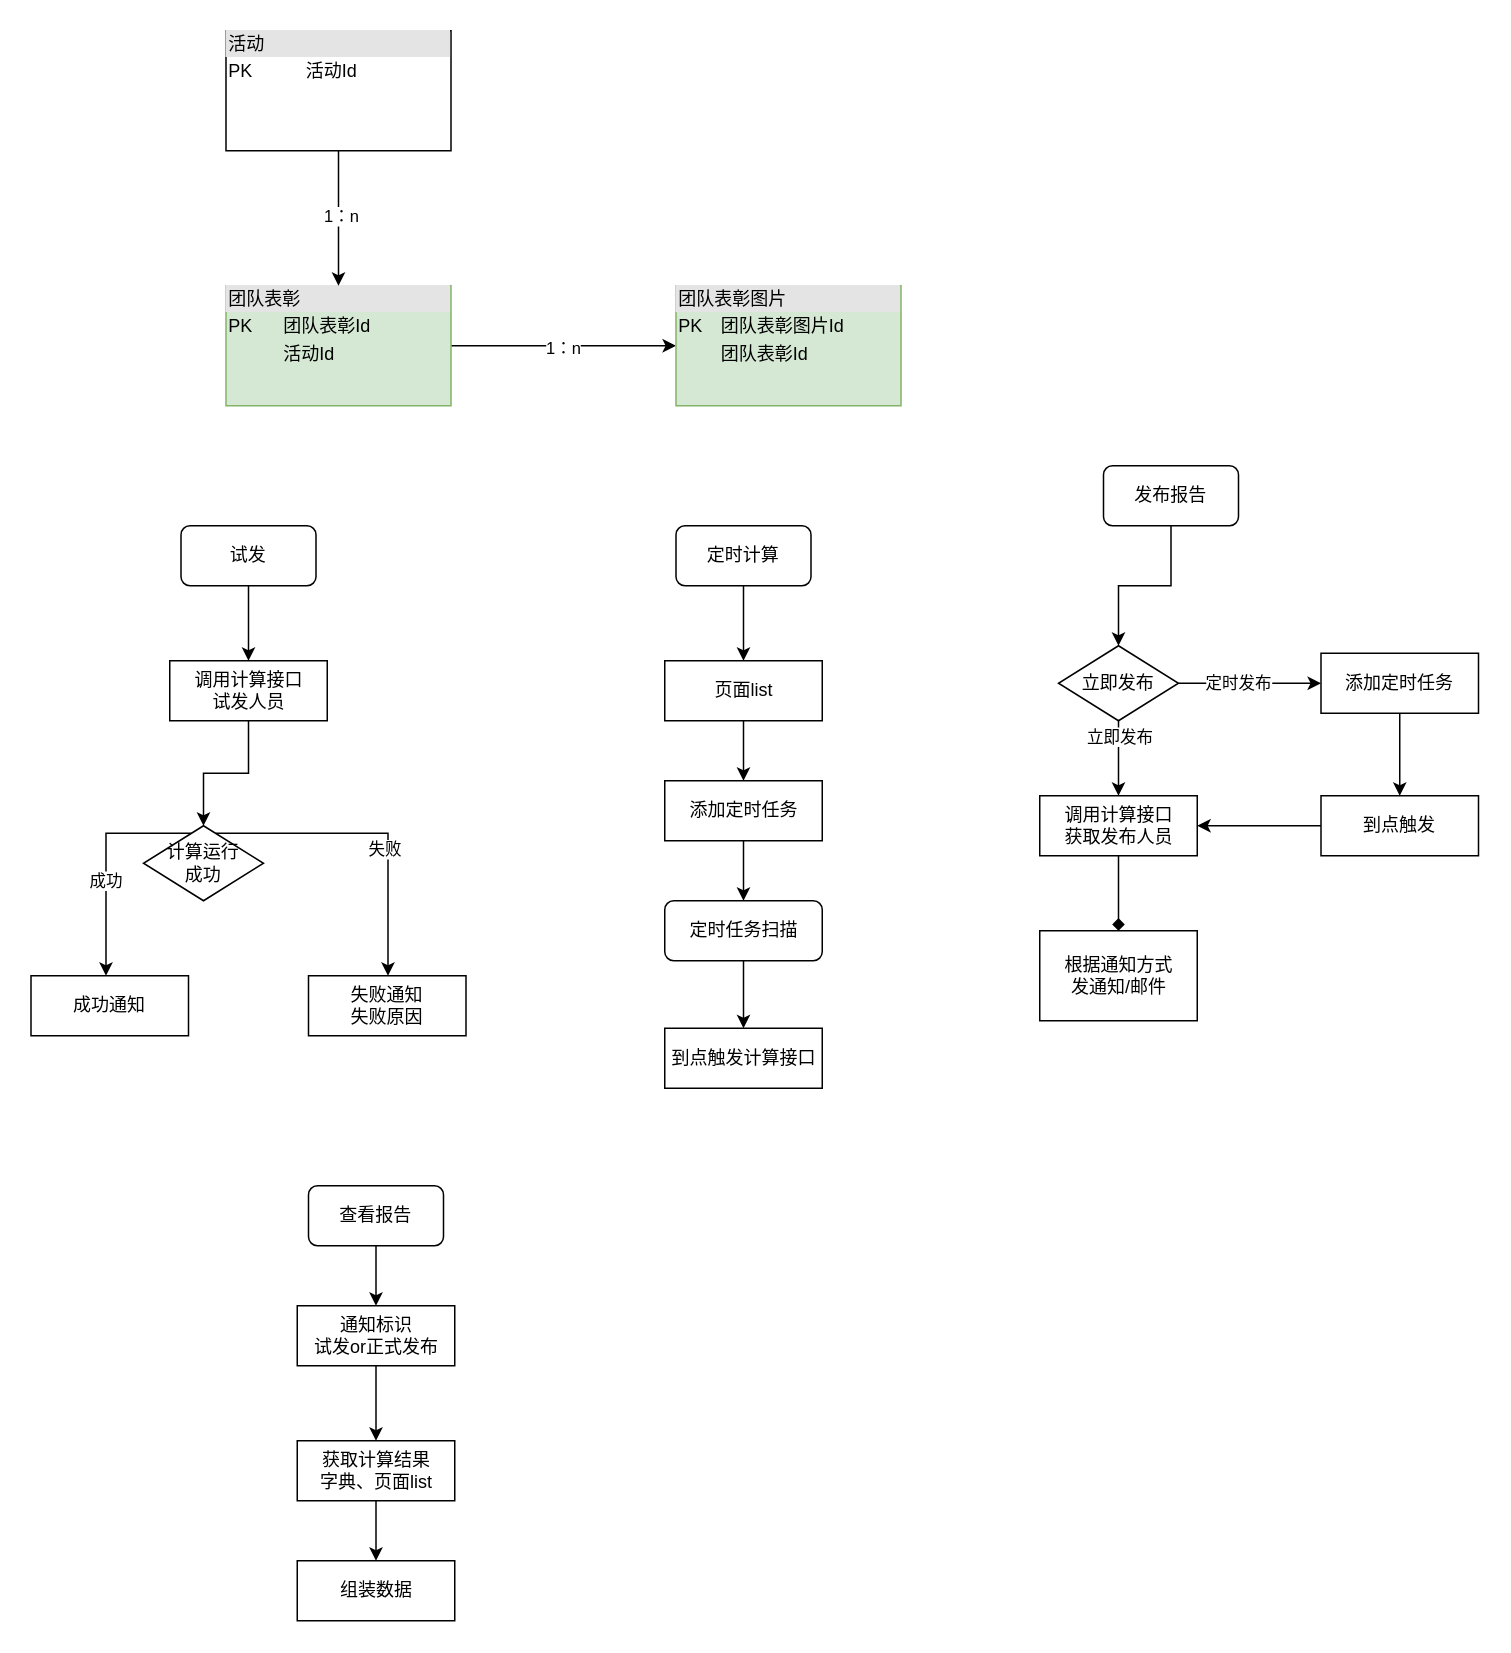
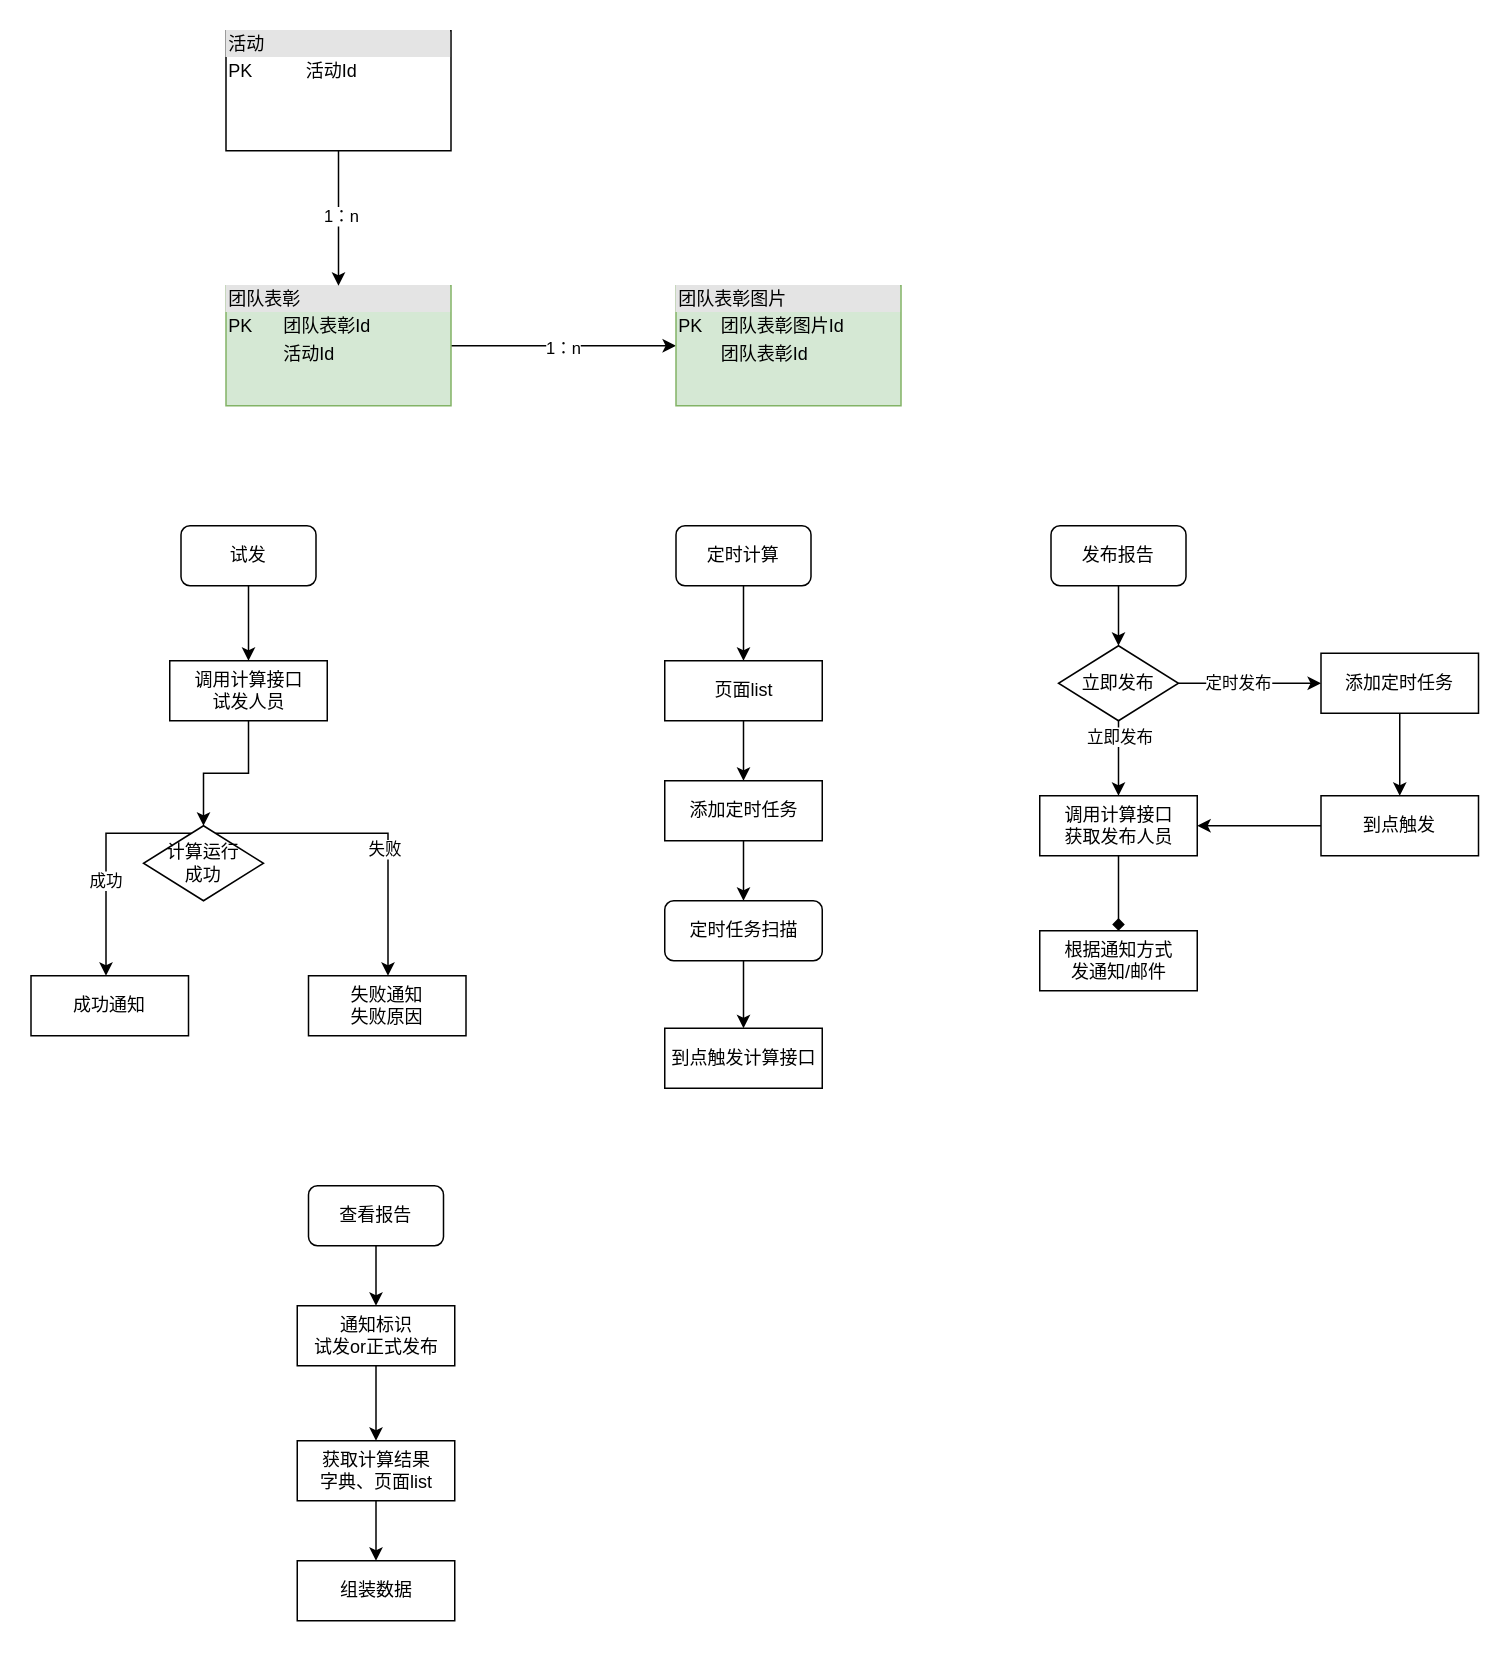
node "发布报告": moved (1171, 496) -> (1118, 556)
node "根据通知方式 发通知/邮件": size 158x90 -> 158x60
